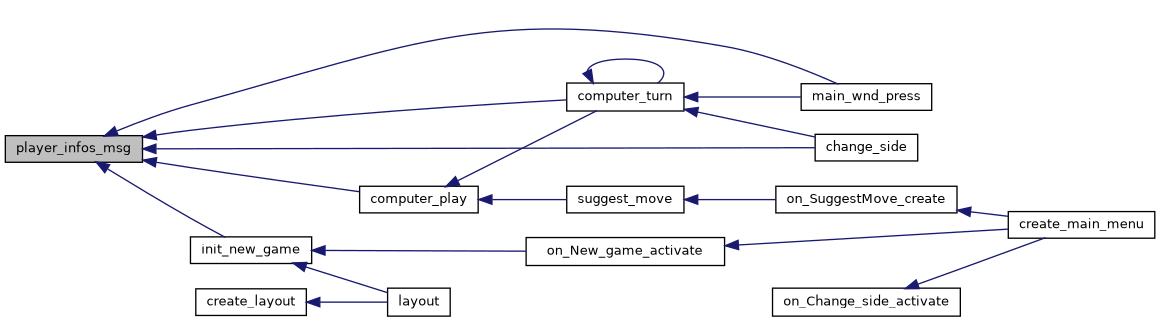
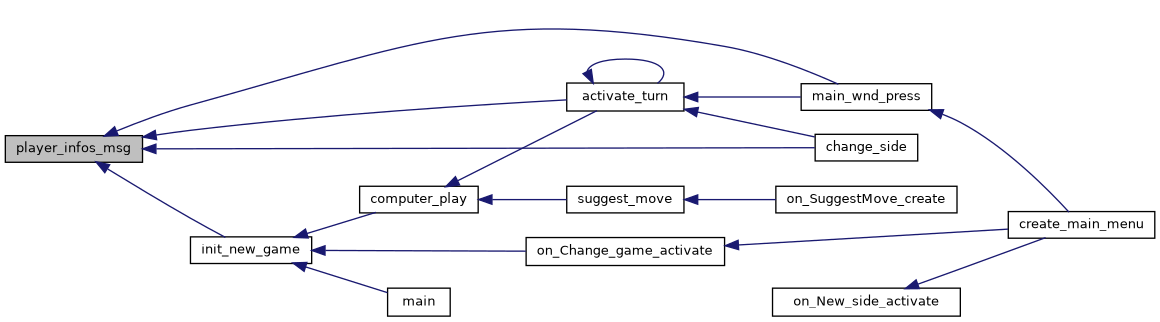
node "computer_turn": label "computer_turn" -> "activate_turn"
edge "computer_play" -> "player_infos_msg": now "computer_play" -> "init_new_game"
edge "create_main_menu" -> "on_SuggestMove_create": now "create_main_menu" -> "main_wnd_press"
node "on_New_game_activate": label "on_New_game_activate" -> "on_Change_game_activate"
node "create_layout": removed
node "layout": label "layout" -> "main"
node "on_Change_side_activate": label "on_Change_side_activate" -> "on_New_side_activate"
